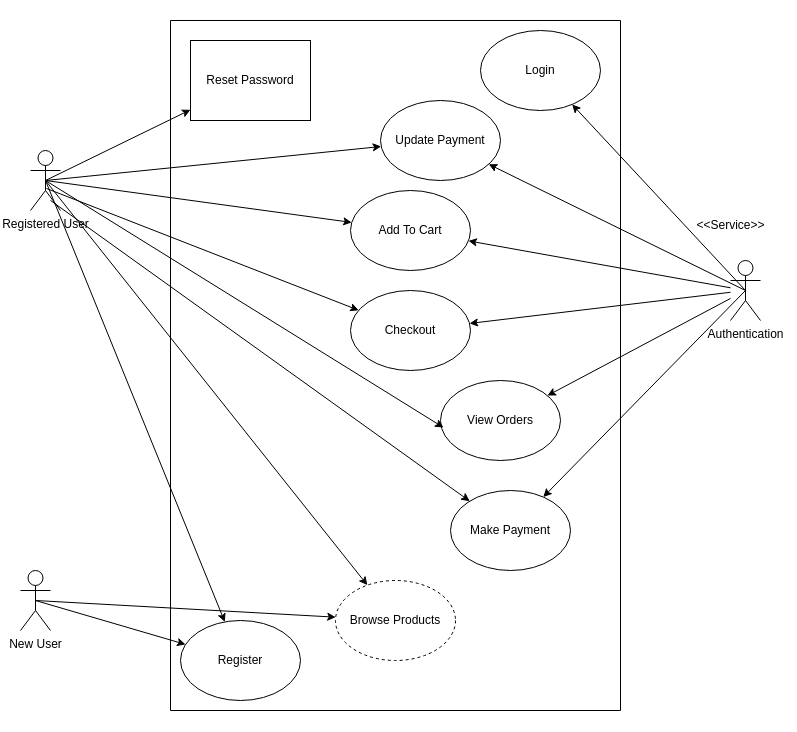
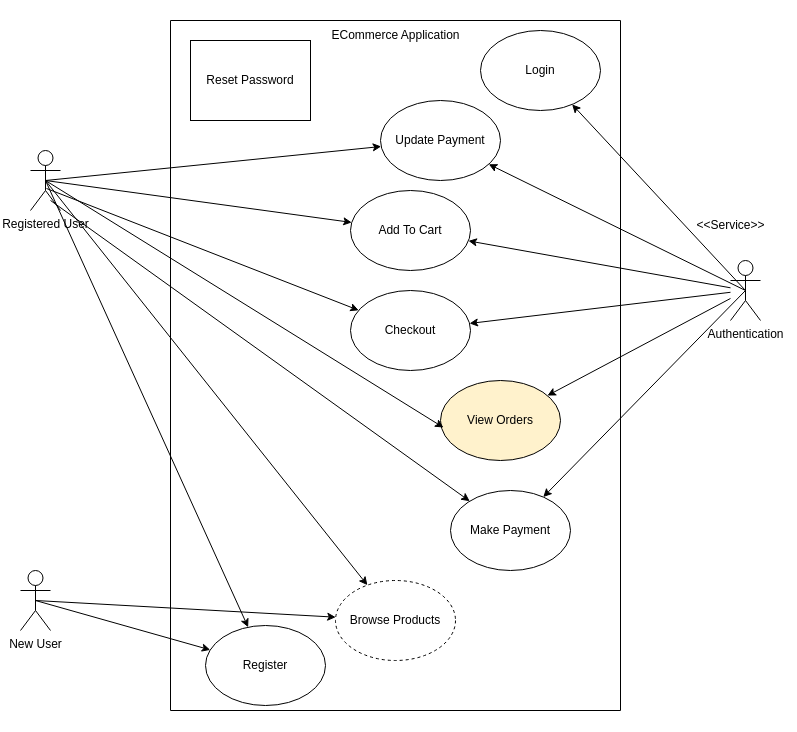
node "ECommerce Application": added
edge "Registered User" -> "Reset Password": removed
node "View Orders": fillcolor #ffffff -> #fff2cc
node "Register": moved (241, 661) -> (266, 666)
